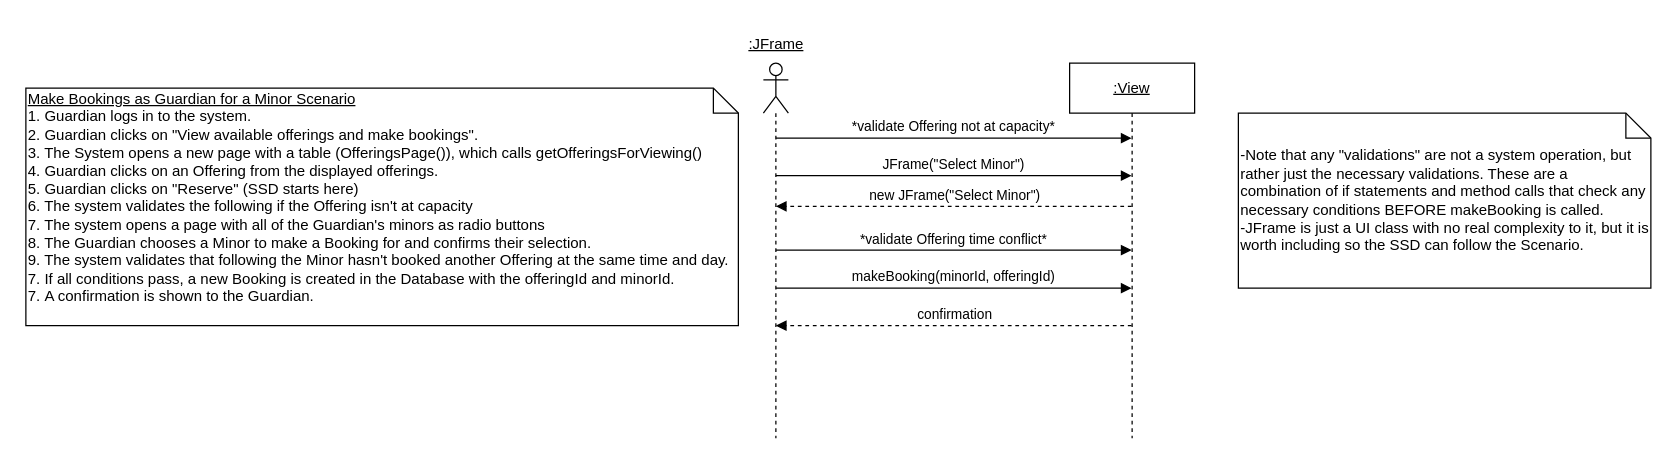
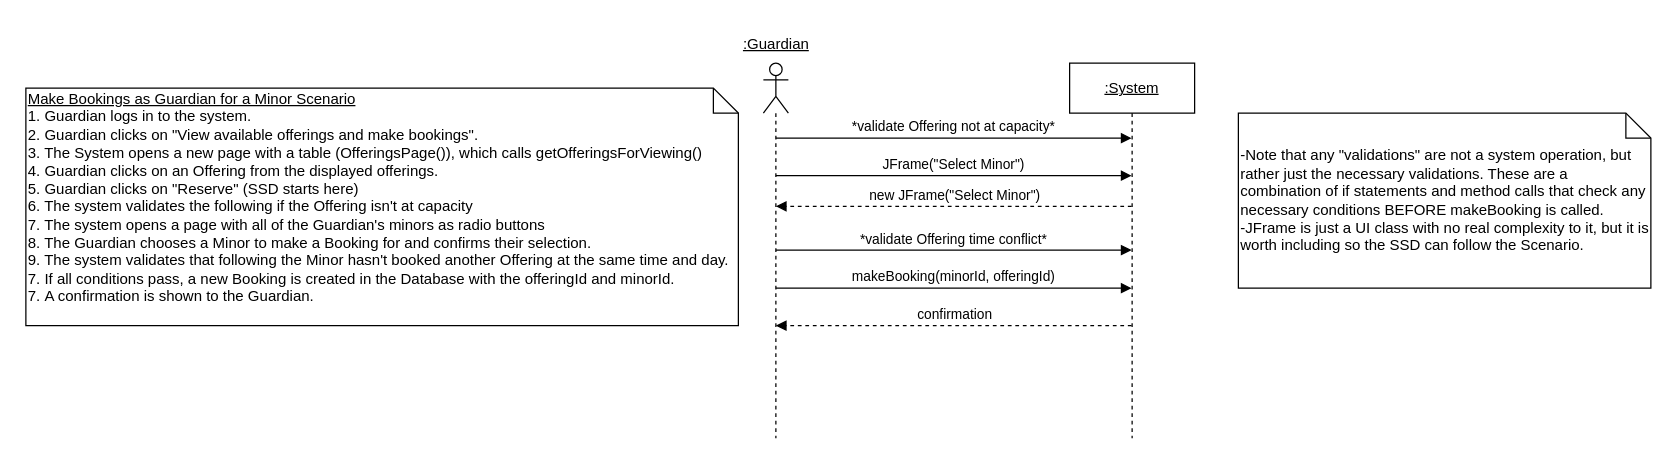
node ":JFrame": label ":JFrame" -> ":Guardian"
node ":View": label ":View" -> ":System"
